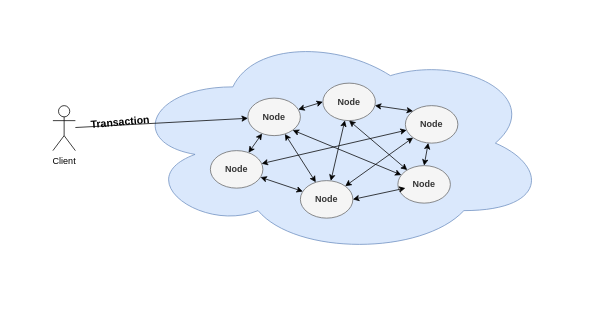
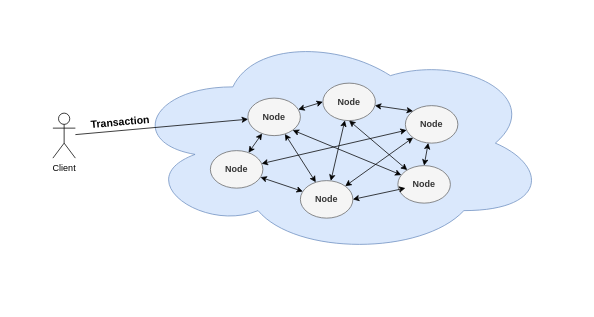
node "Client": moved (64, 128) -> (64, 135)
